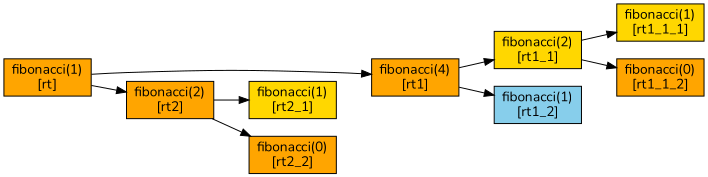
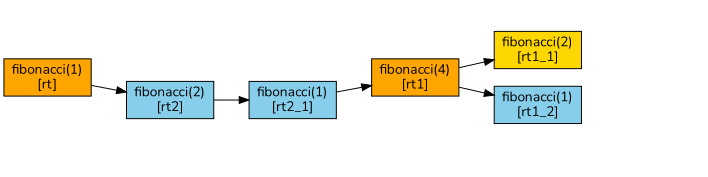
node "fibonacci(1) [rt1_1_1]": removed
edge "fibonacci(1) [rt]" -> "fibonacci(4) [rt1]": now "fibonacci(1) [rt2_1]" -> "fibonacci(4) [rt1]"
node "fibonacci(0) [rt1_1_2]": removed
node "fibonacci(2) [rt2]": fillcolor orange -> skyblue
node "fibonacci(1) [rt2_1]": fillcolor gold -> skyblue
node "fibonacci(0) [rt2_2]": removed
